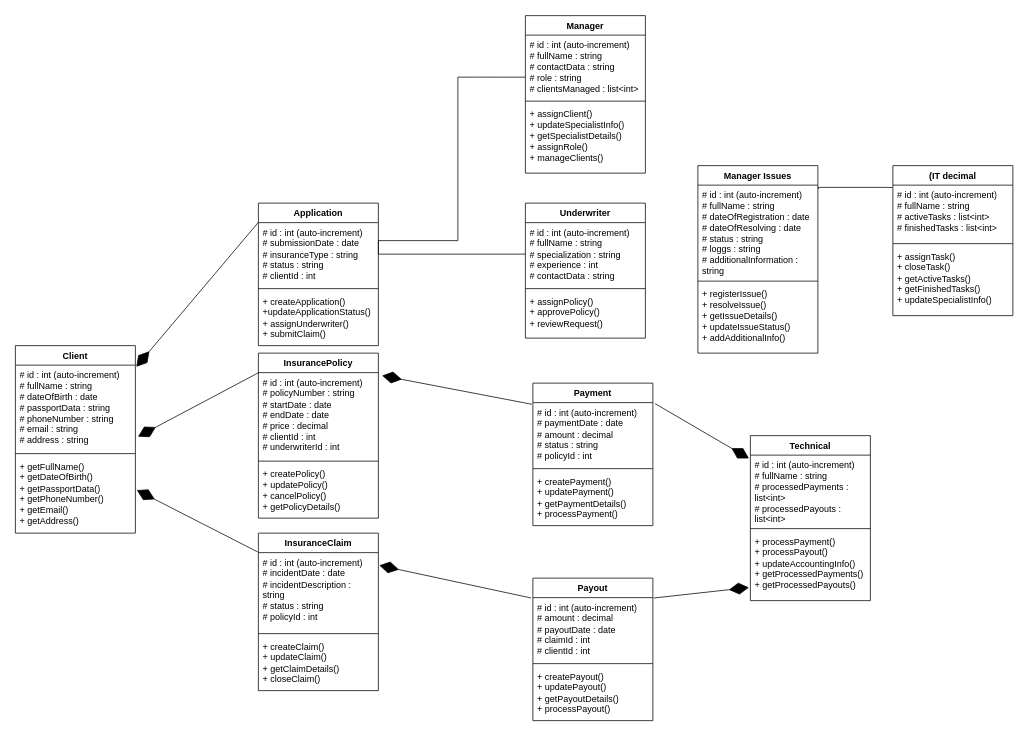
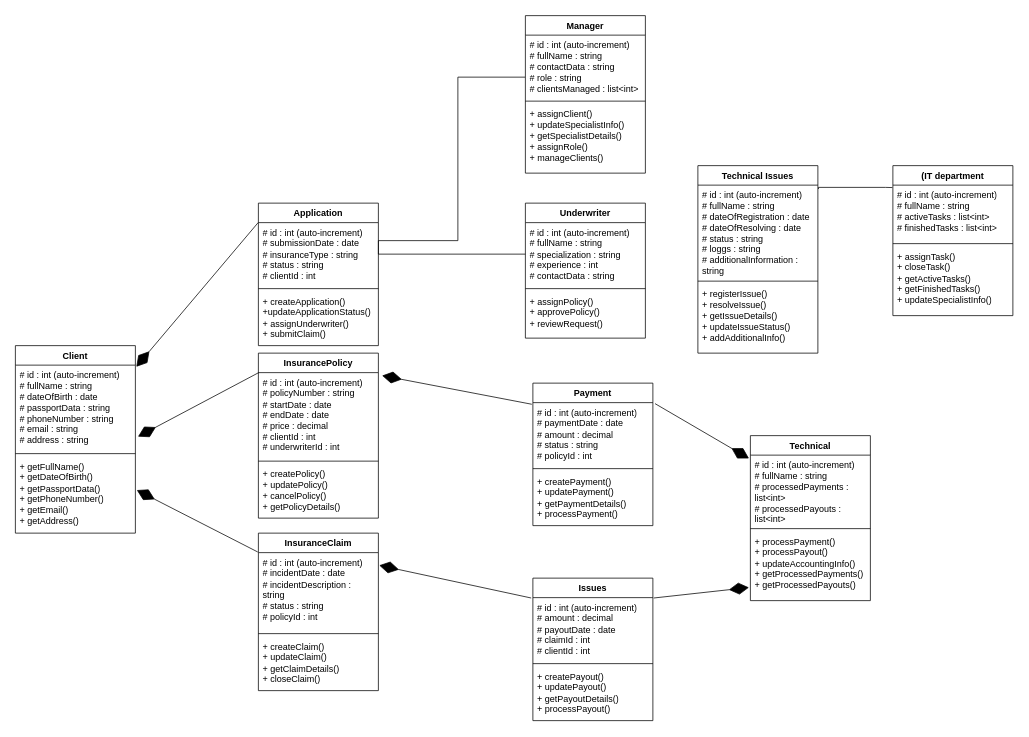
node "Manager Issues": label "Manager Issues" -> "Technical Issues"
node "(IT decimal": label "(IT decimal" -> "(IT department"
node "Payout": label "Payout" -> "Issues"
